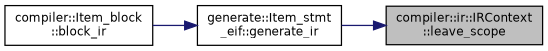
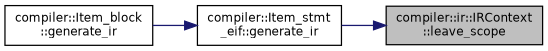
node "compiler::Item_block ::block_ir": label "compiler::Item_block ::block_ir" -> "compiler::Item_block ::generate_ir"
node "generate::Item_stmt _eif::generate_ir": label "generate::Item_stmt _eif::generate_ir" -> "compiler::Item_stmt _eif::generate_ir"
